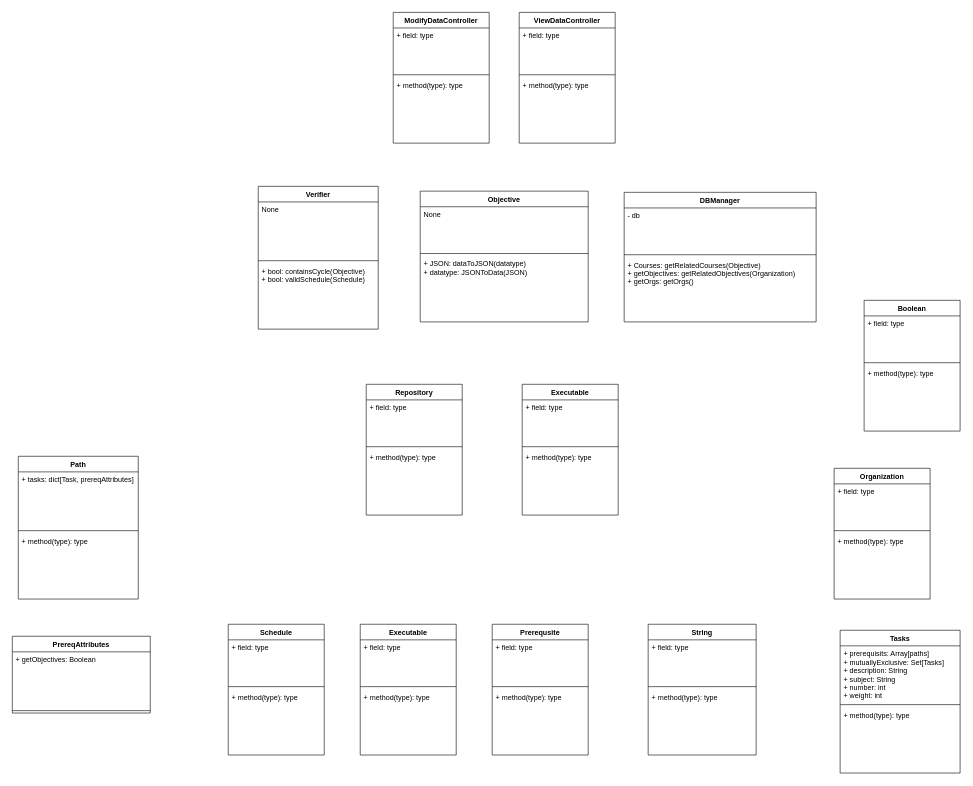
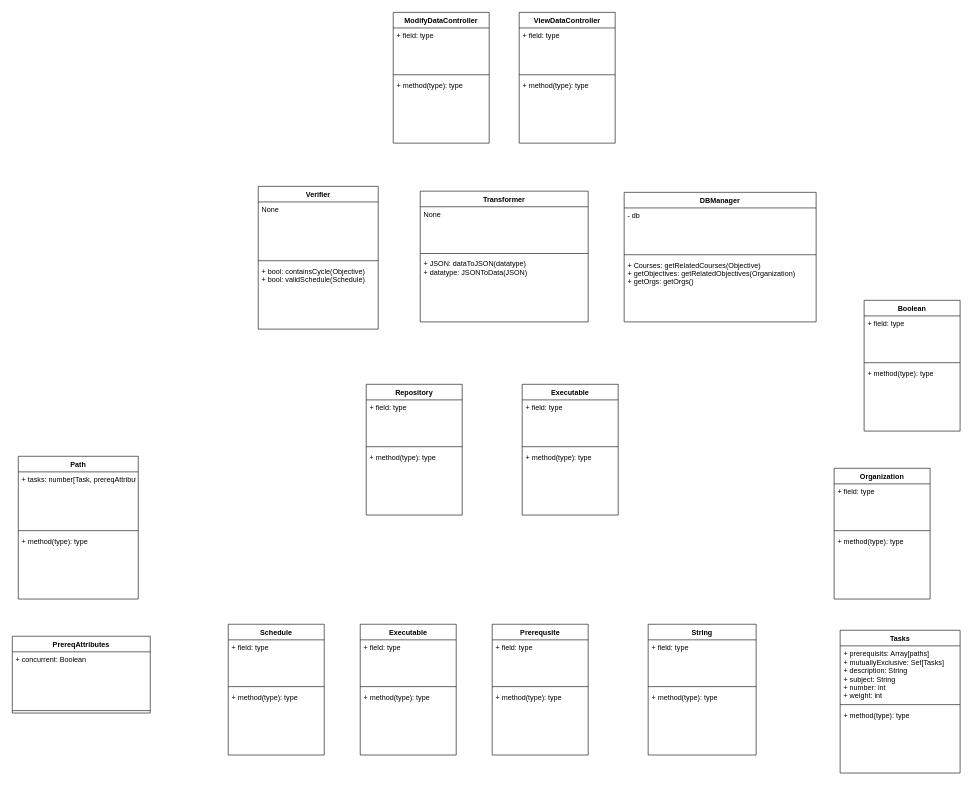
node "Objective": label "Objective" -> "Transformer"
node "+ tasks: dict[Task, prereqAttributes]": label "+ tasks: dict[Task, prereqAttributes]" -> "+ tasks: number[Task, prereqAttributes]"
node "+ getObjectives: Boolean": label "+ getObjectives: Boolean" -> "+ concurrent: Boolean"
